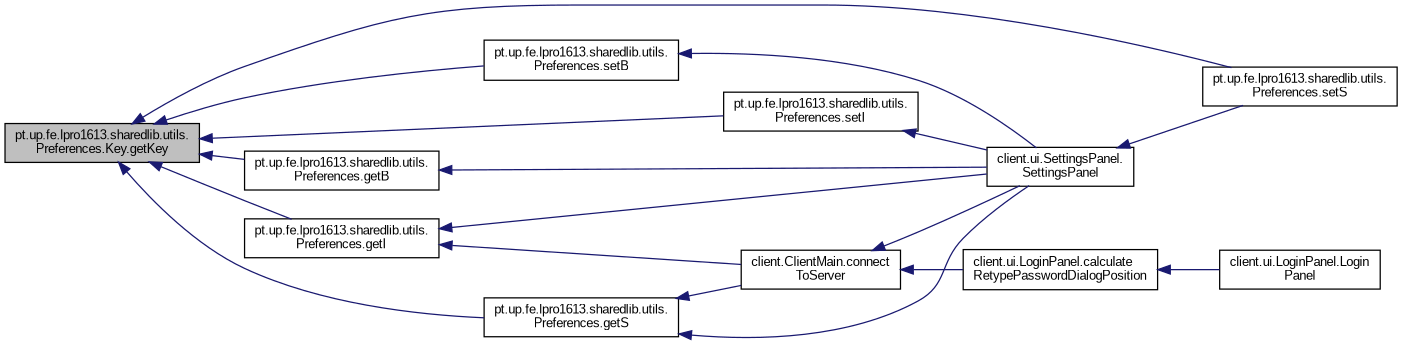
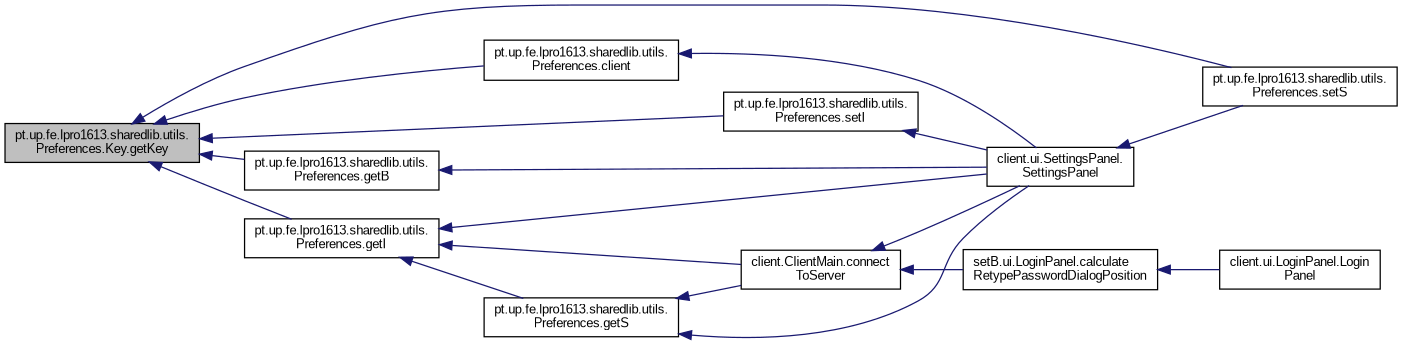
node "pt.up.fe.lpro1613.sharedlib.utils. Preferences.setB": label "pt.up.fe.lpro1613.sharedlib.utils. Preferences.setB" -> "pt.up.fe.lpro1613.sharedlib.utils. Preferences.client"
node "client.ui.LoginPanel.calculate RetypePasswordDialogPosition": label "client.ui.LoginPanel.calculate RetypePasswordDialogPosition" -> "setB.ui.LoginPanel.calculate RetypePasswordDialogPosition"
edge "pt.up.fe.lpro1613.sharedlib.utils. Preferences.getS" -> "pt.up.fe.lpro1613.sharedlib.utils. Preferences.Key.getKey": now "pt.up.fe.lpro1613.sharedlib.utils. Preferences.getS" -> "pt.up.fe.lpro1613.sharedlib.utils. Preferences.getI"
